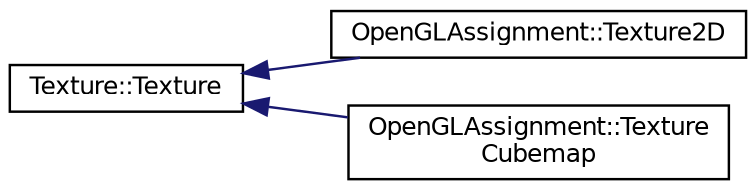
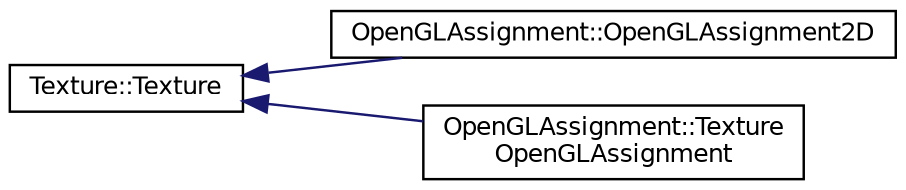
node "OpenGLAssignment::Texture2D": label "OpenGLAssignment::Texture2D" -> "OpenGLAssignment::OpenGLAssignment2D"
node "OpenGLAssignment::Texture Cubemap": label "OpenGLAssignment::Texture Cubemap" -> "OpenGLAssignment::Texture OpenGLAssignment"
